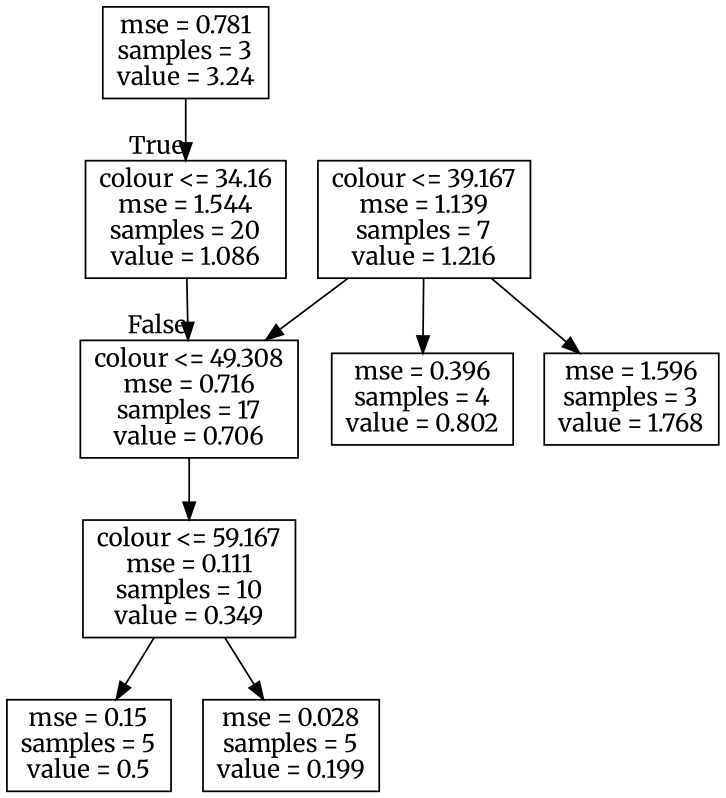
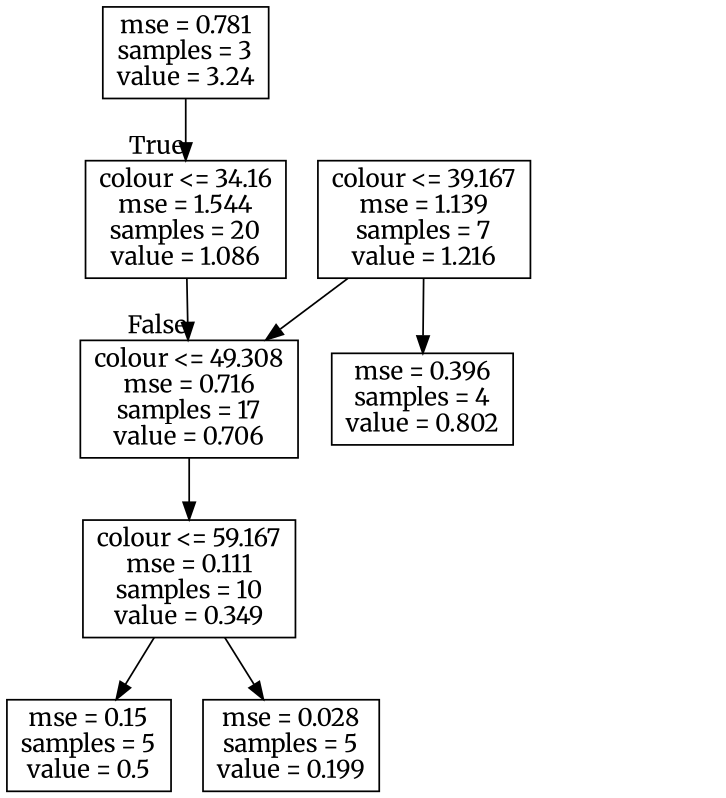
node "mse = 1.596 samples = 3 value = 1.768": removed
